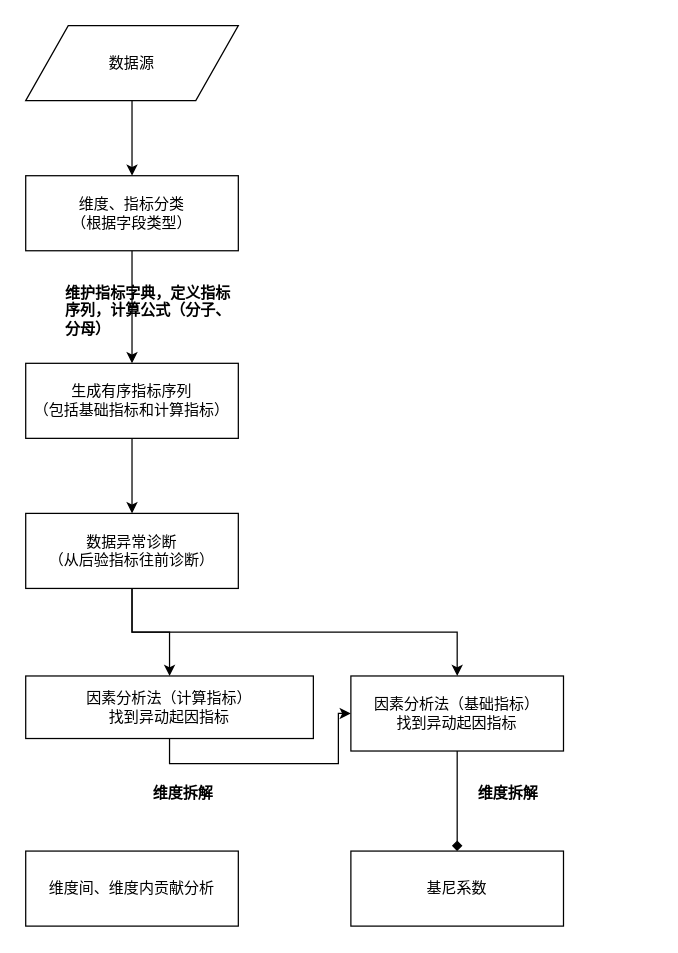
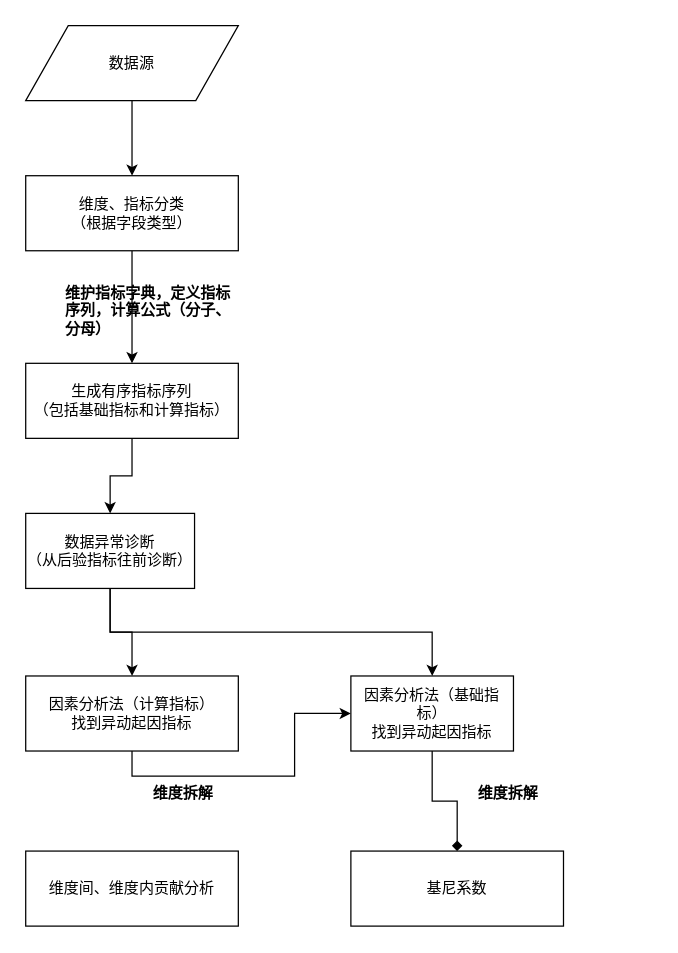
node "数据异常诊断 （从后验指标往前诊断）": size 213x75 -> 169x75
node "因素分析法（计算指标） 找到异动起因指标": size 288x63 -> 213x75
node "因素分析法（基础指标） 找到异动起因指标": size 213x75 -> 163x75
